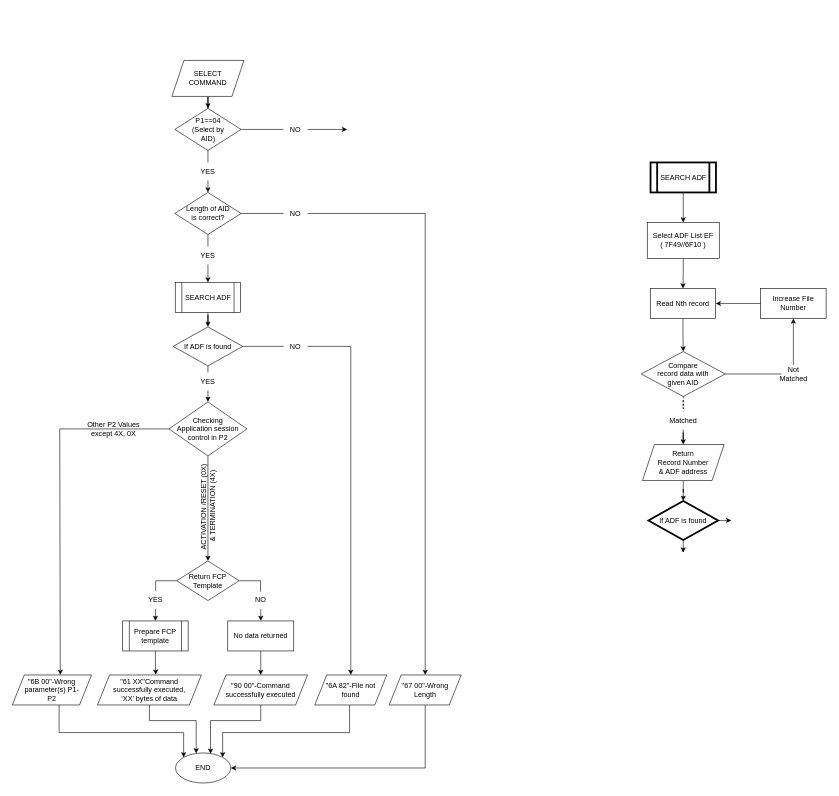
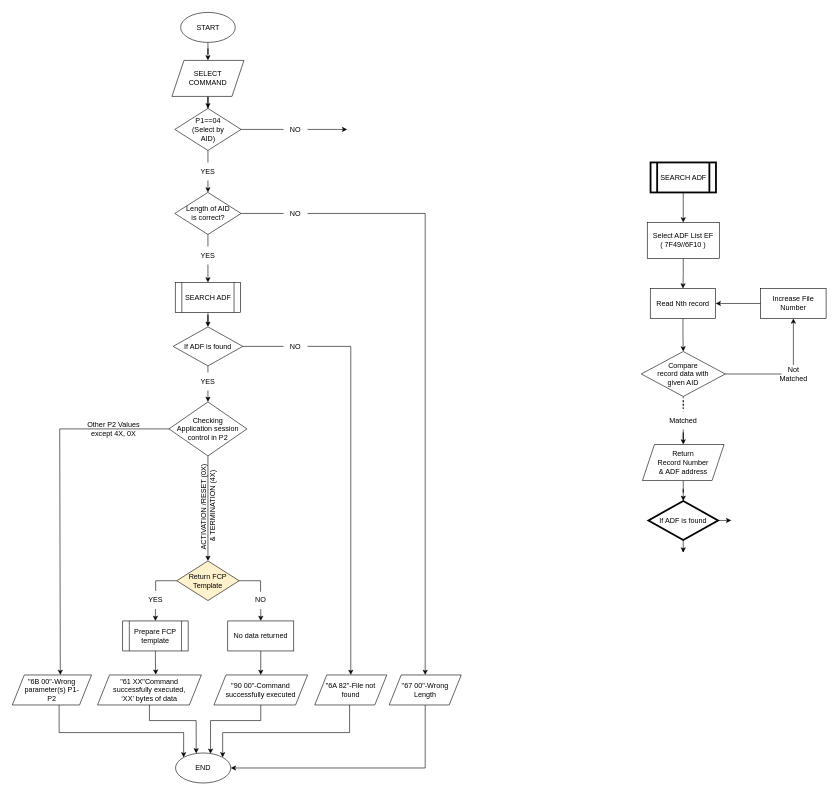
node "START": added
edge "START" -> "SELECT COMMAND": added
node "Return FCP Template": fillcolor #ffffff -> #fff2cc
